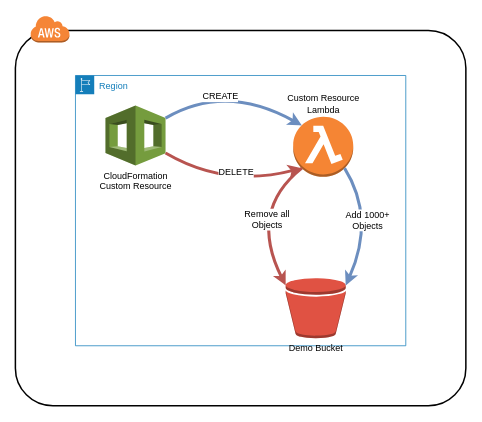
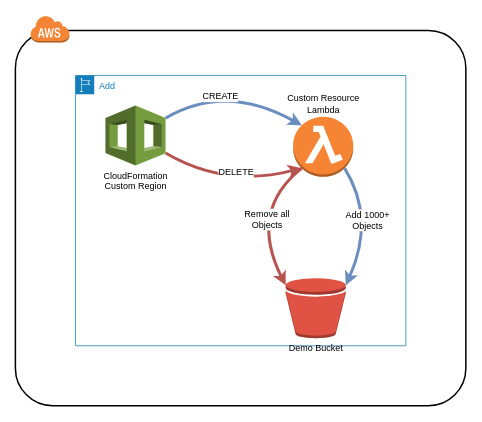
node "Region": label "Region" -> "Add"
node "CloudFormation Custom Resource": label "CloudFormation Custom Resource" -> "CloudFormation Custom Region"
